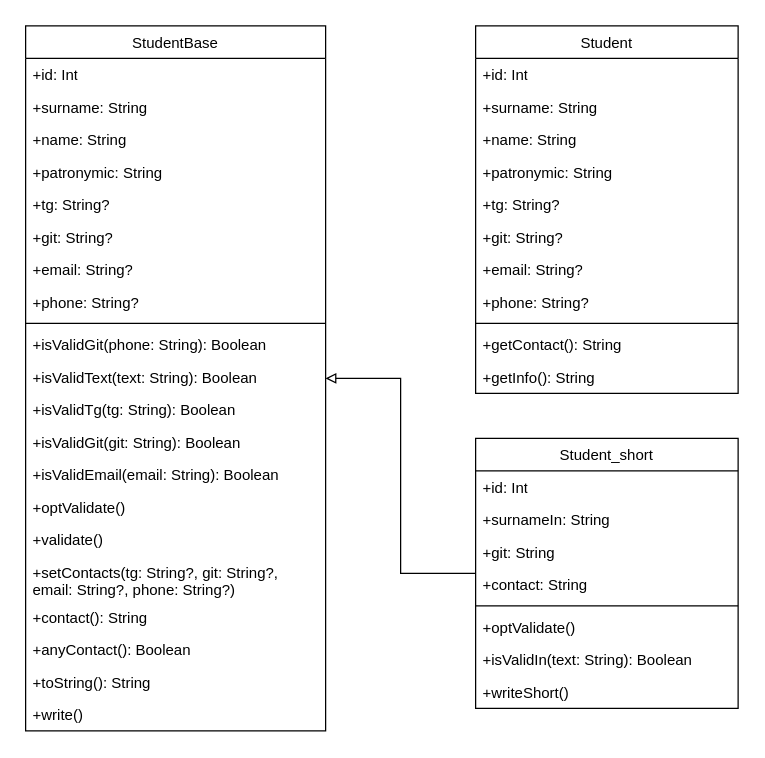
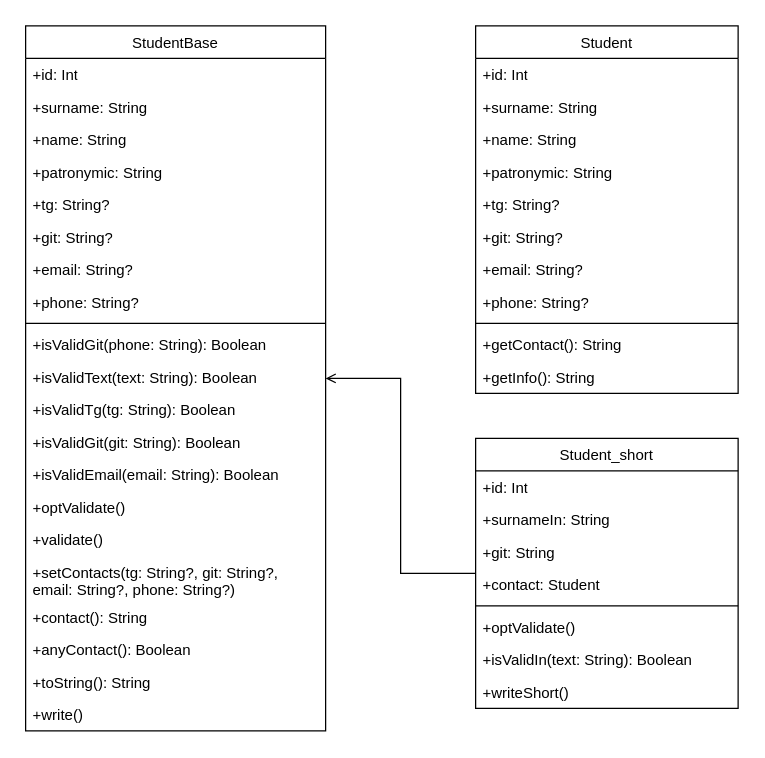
edge "Student_short" -> "StudentBase": arrowhead block -> open
node "+contact: String": label "+contact: String" -> "+contact: Student"
